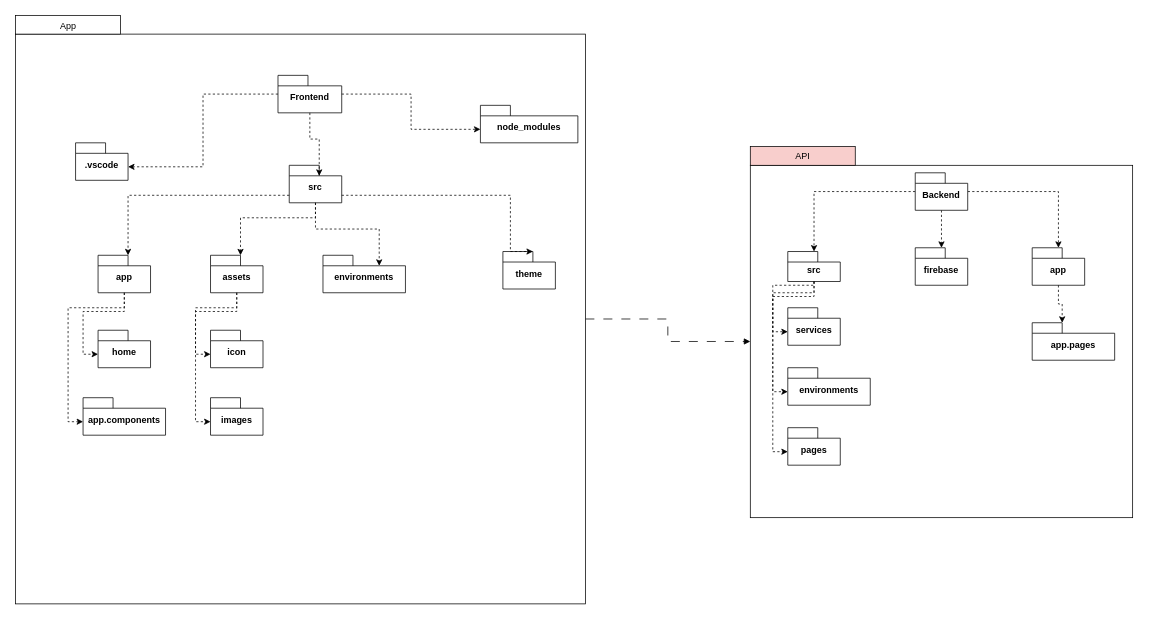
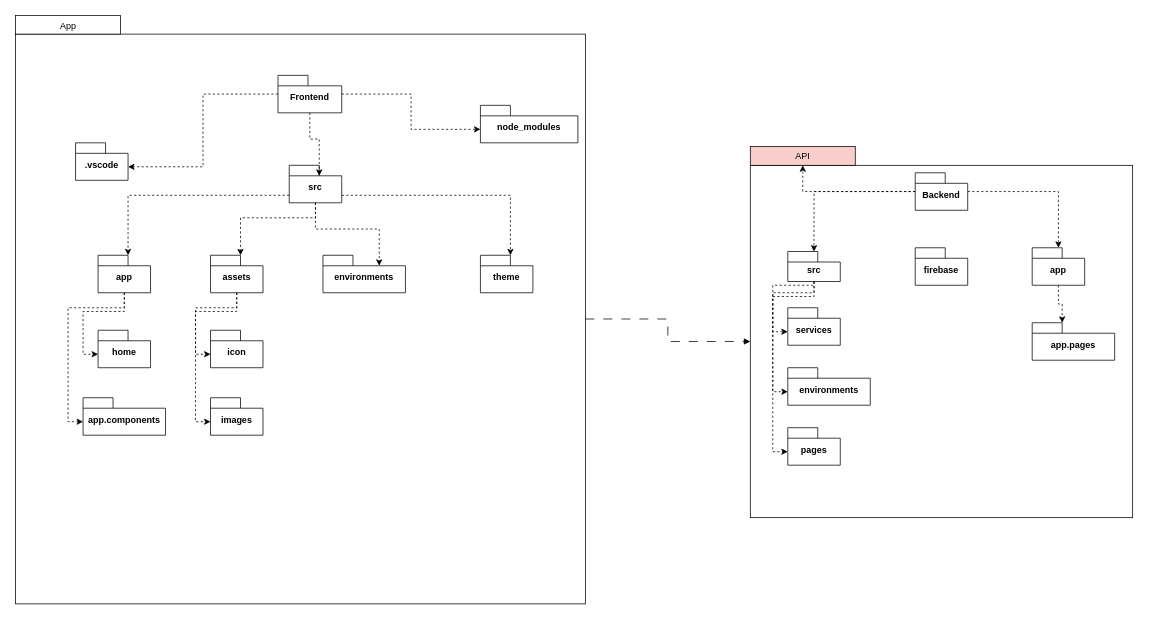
edge "Backend" -> "firebase": now "Backend" -> "API"
node "theme": moved (529, 270) -> (507, 274)
